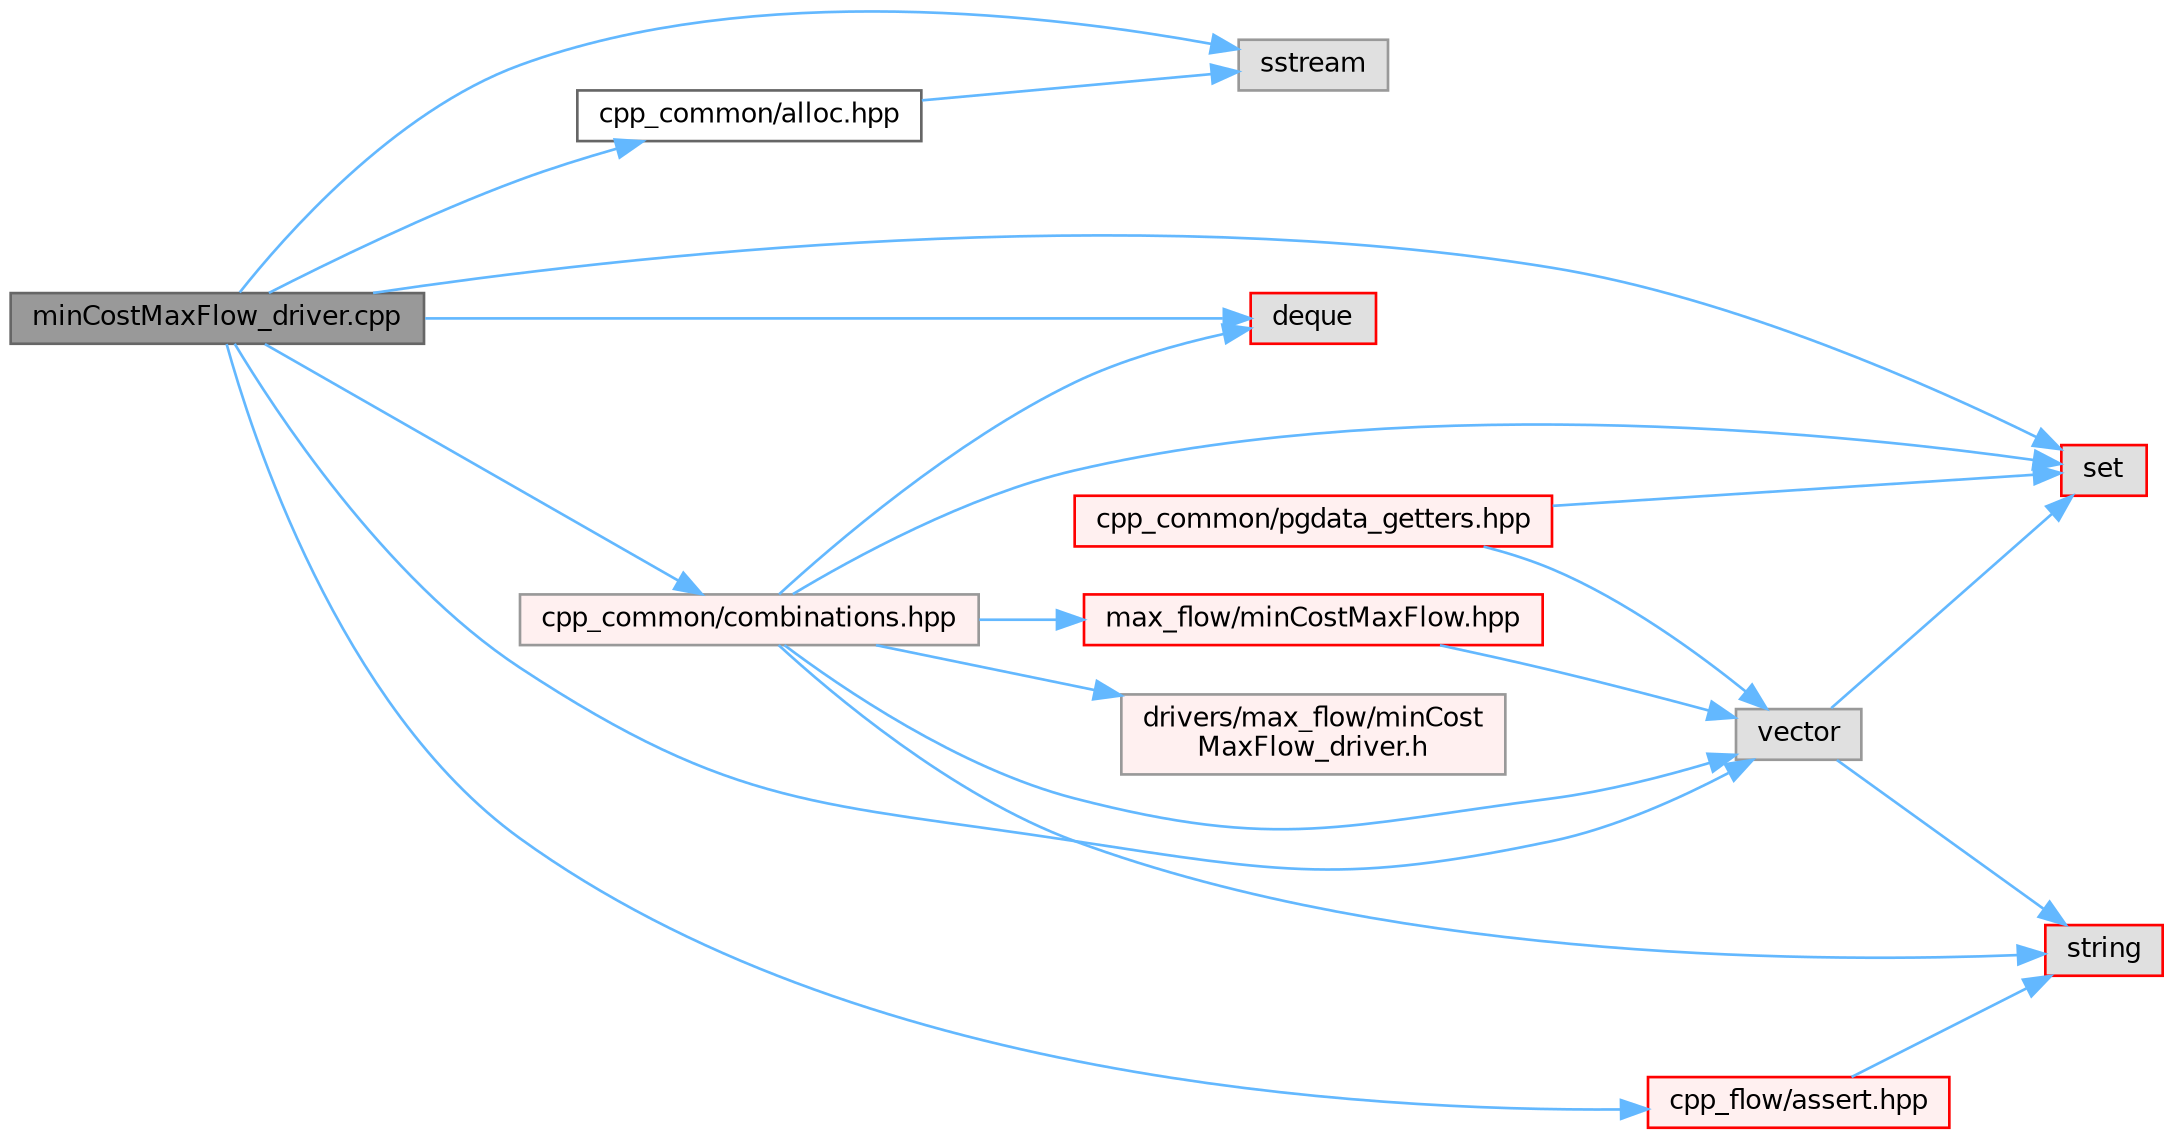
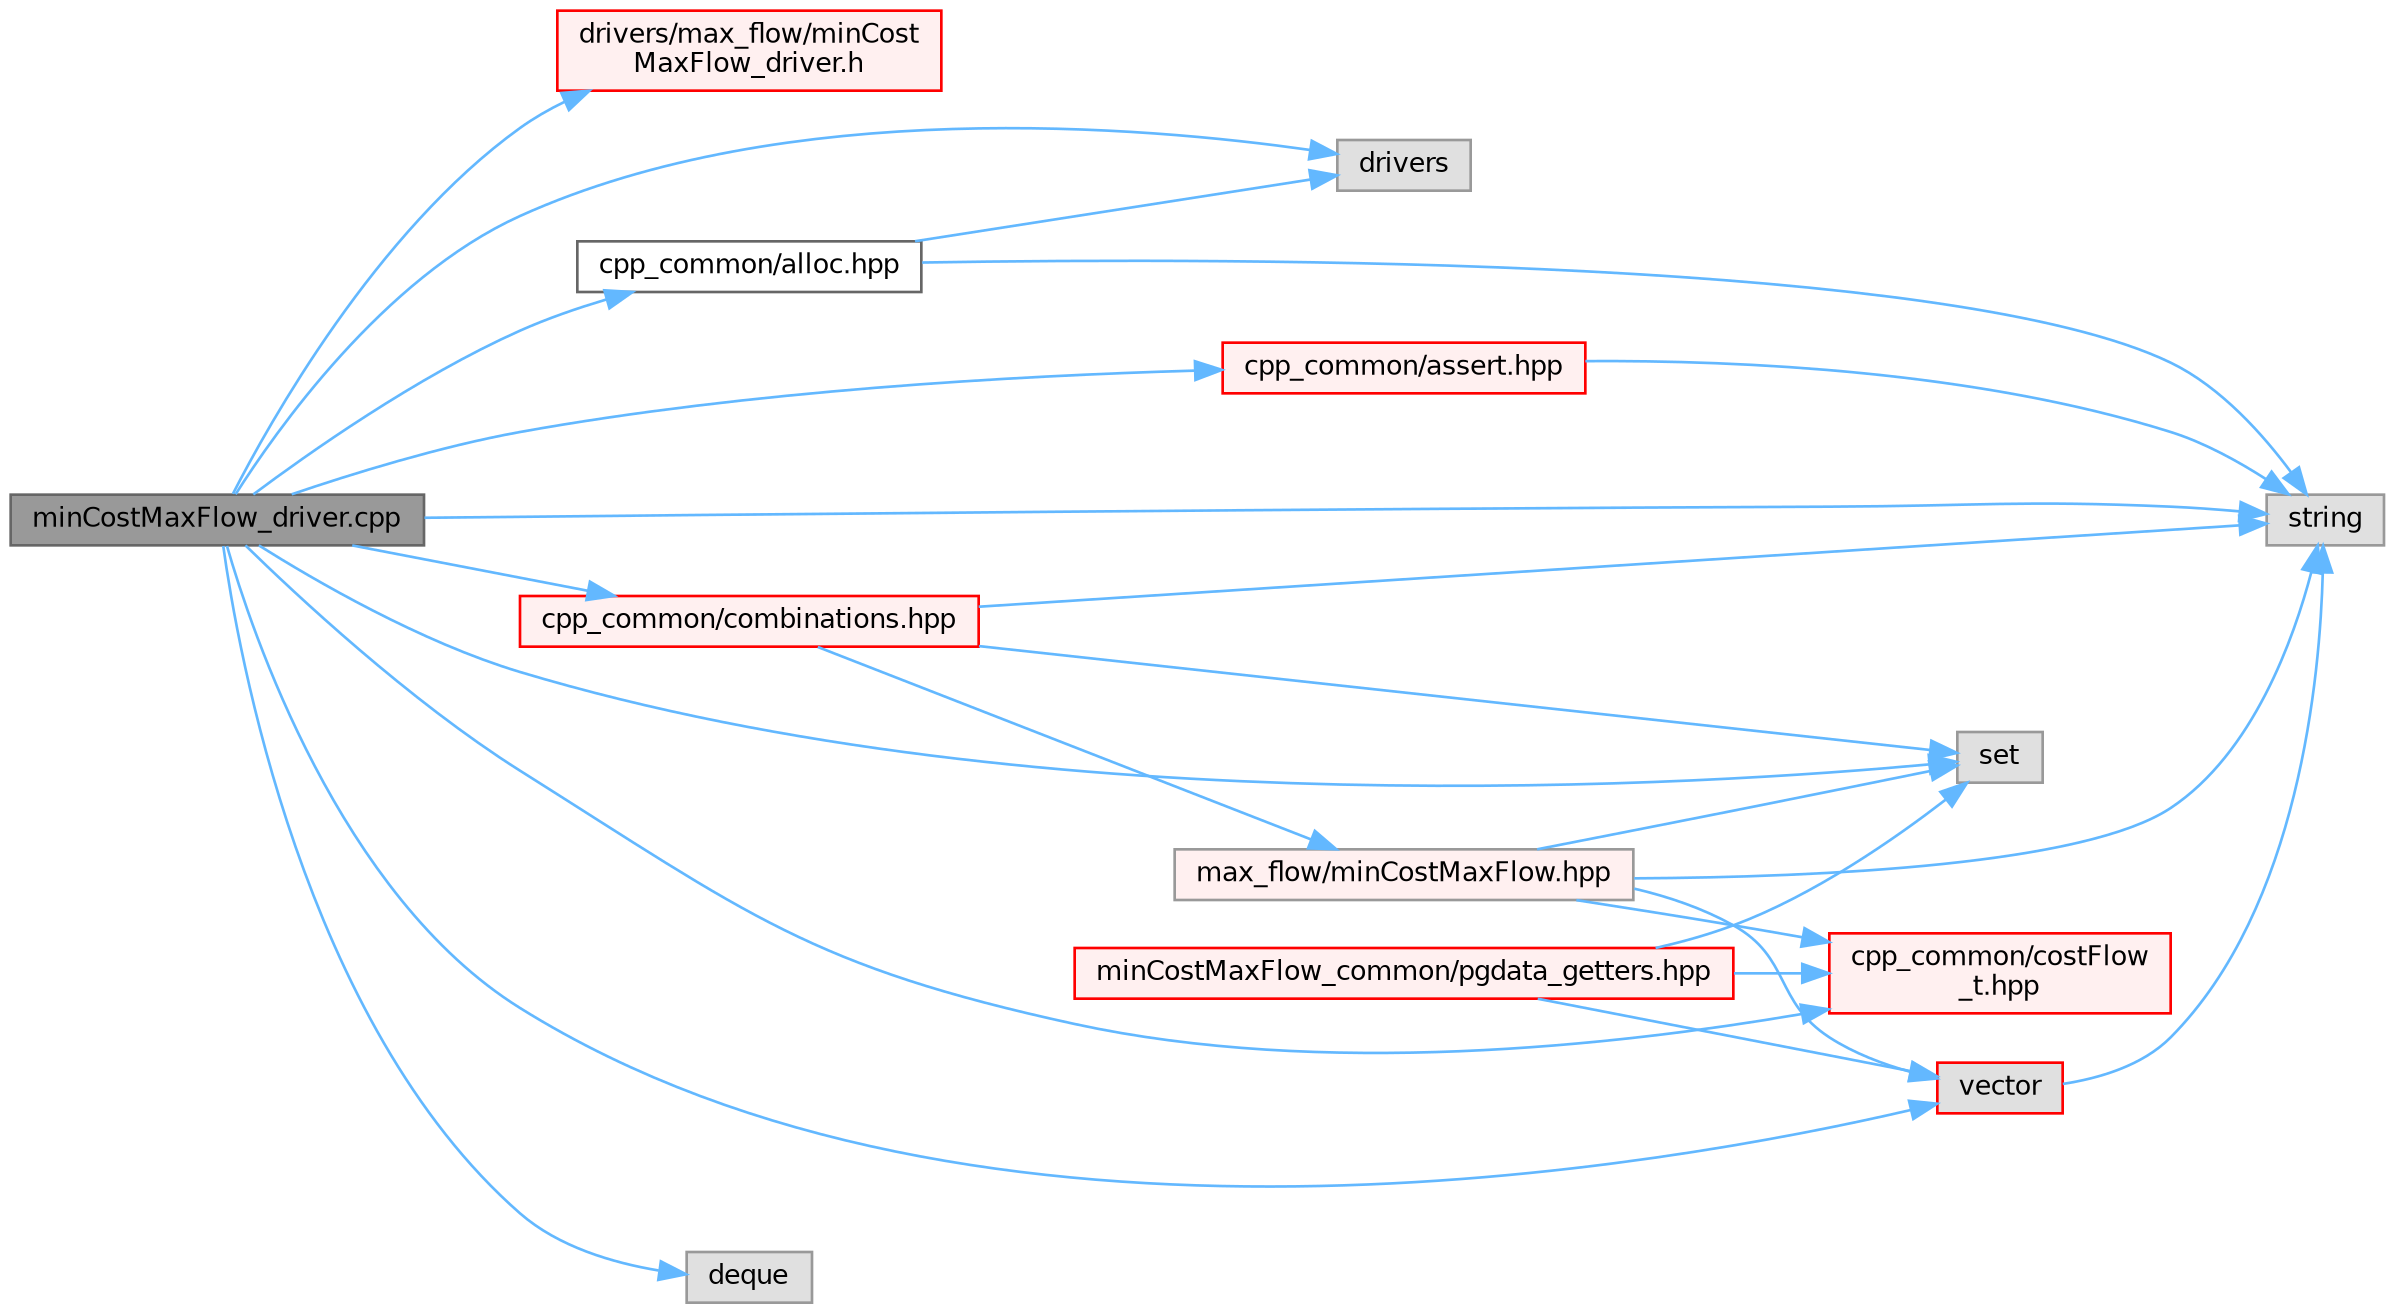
node "sstream": label "sstream" -> "drivers"
edge "cpp_common/alloc.hpp" -> "string": added
node "deque": color red -> grey60
edge "cpp_common/combinations.hpp" -> "deque": removed
node "set": color red -> grey60
edge "minCostMaxFlow_driver.cpp" -> "string": added
node "cpp_common/pgdata_getters.hpp": label "cpp_common/pgdata_getters.hpp" -> "minCostMaxFlow_common/pgdata_getters.hpp"
edge "vector" -> "set": now "max_flow/minCostMaxFlow.hpp" -> "set"
node "cpp_common/combinations.hpp": color grey60 -> red
node "max_flow/minCostMaxFlow.hpp": color red -> grey60
edge "cpp_common/combinations.hpp" -> "drivers/max_flow/minCost MaxFlow_driver.h": now "minCostMaxFlow_driver.cpp" -> "drivers/max_flow/minCost MaxFlow_driver.h"
node "drivers/max_flow/minCost MaxFlow_driver.h": color grey60 -> red
node "vector": color grey60 -> red
edge "cpp_common/combinations.hpp" -> "vector": removed
edge "max_flow/minCostMaxFlow.hpp" -> "string": added
node "string": color red -> grey60
node "cpp_common/costFlow _t.hpp": added
node "cpp_flow/assert.hpp": label "cpp_flow/assert.hpp" -> "cpp_common/assert.hpp"
